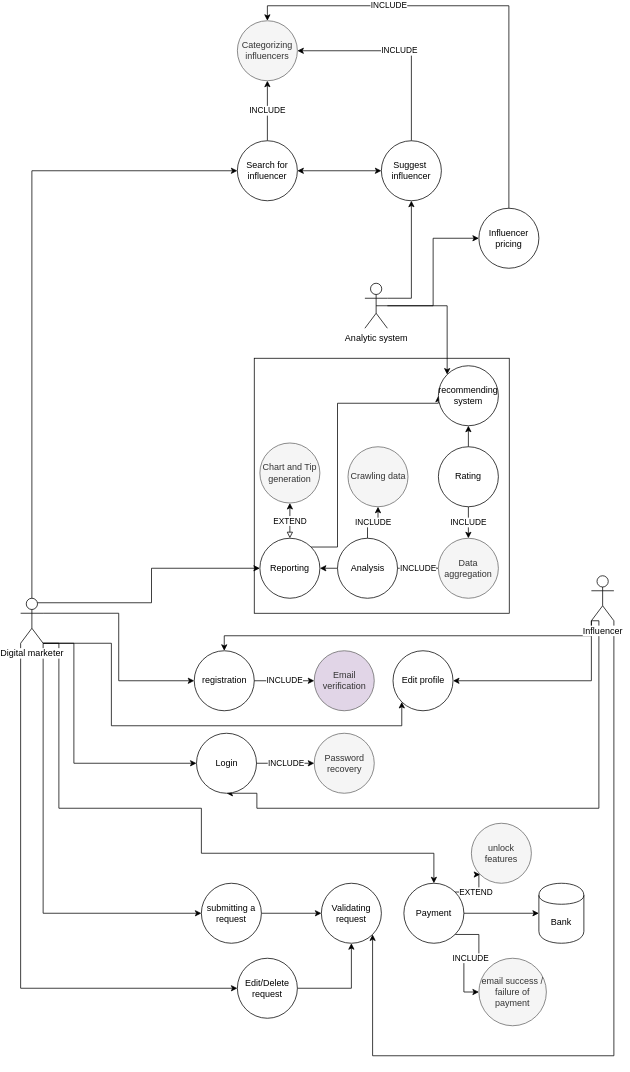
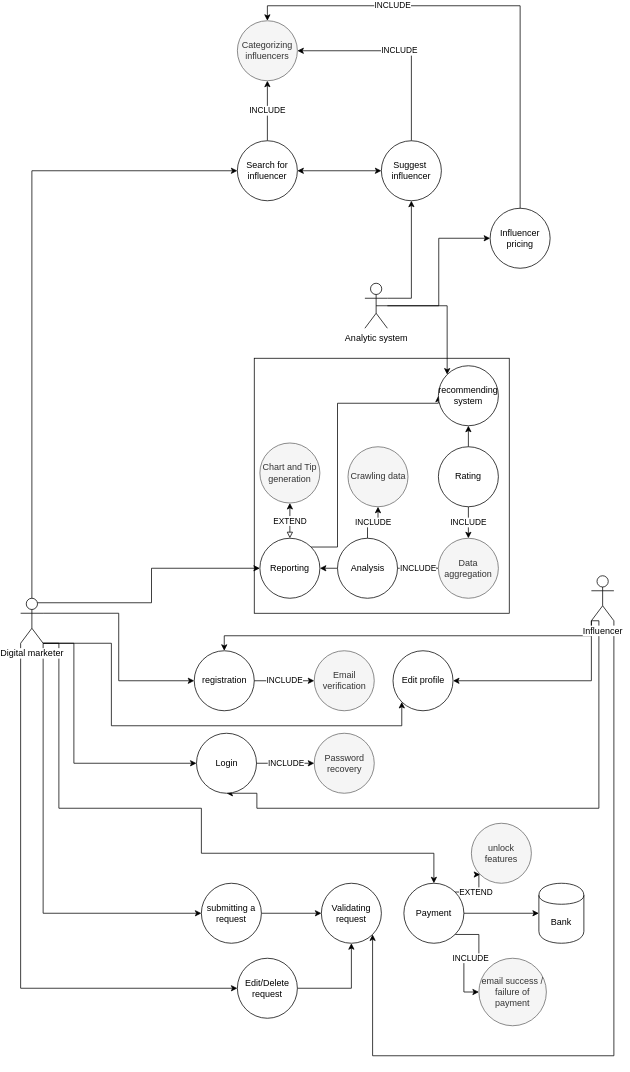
node "Influencer pricing": moved (509, 238) -> (520, 238)
node "Email verification": fillcolor #e1d5e7 -> #f5f5f5
